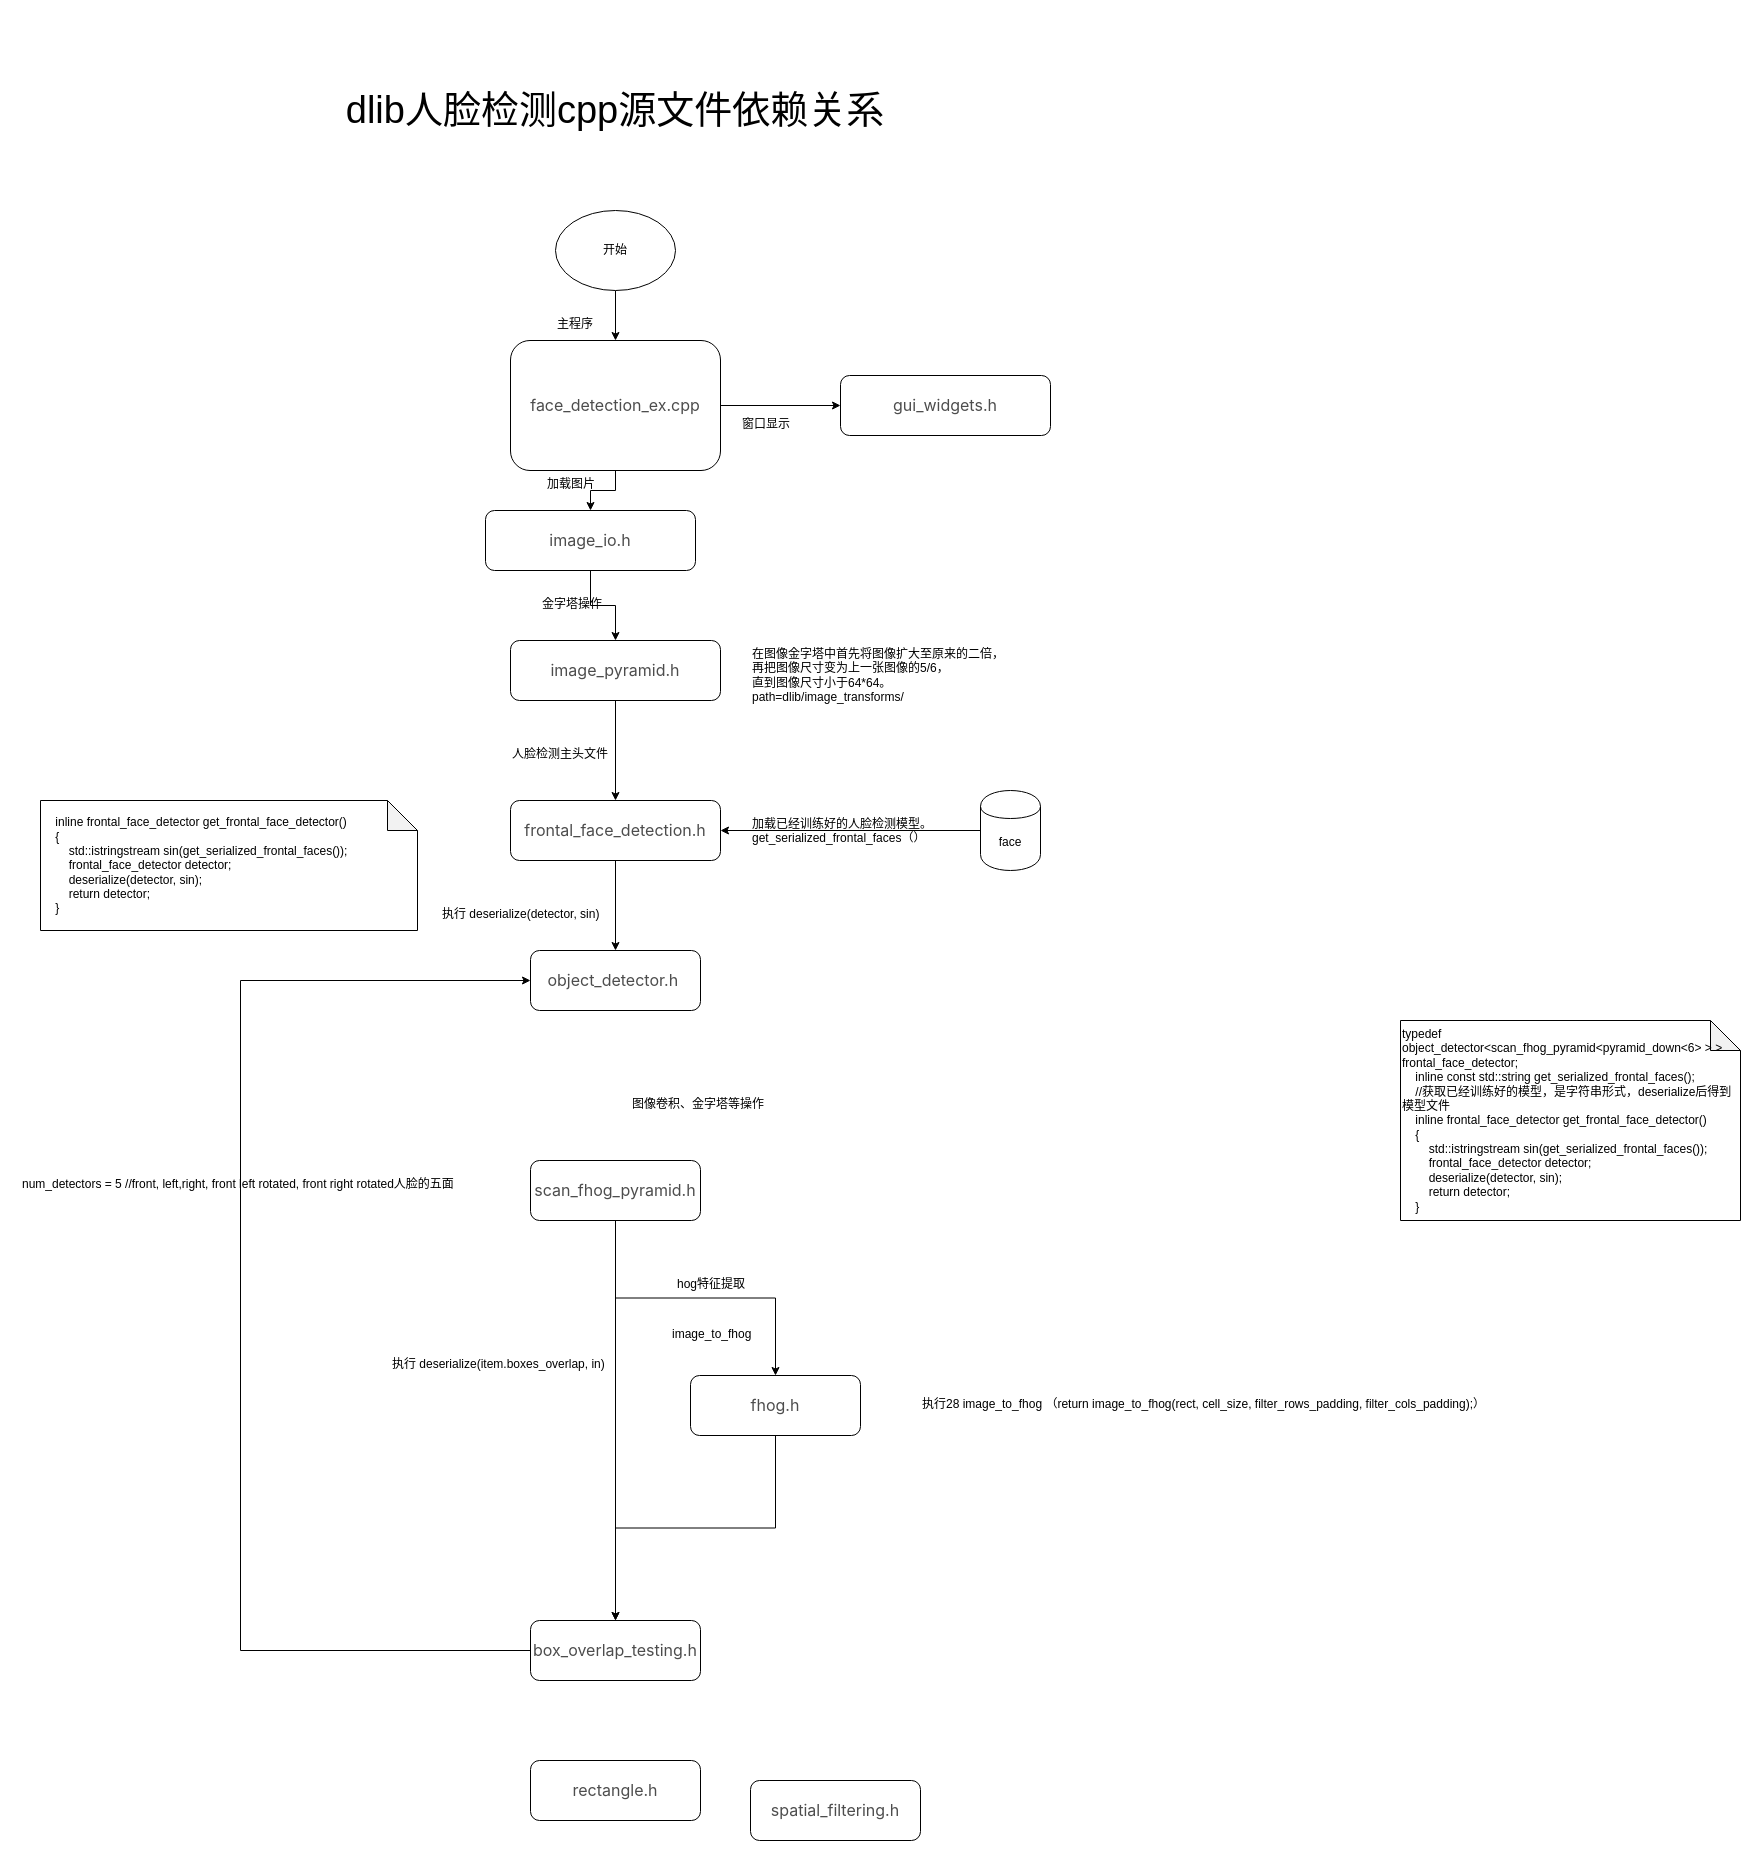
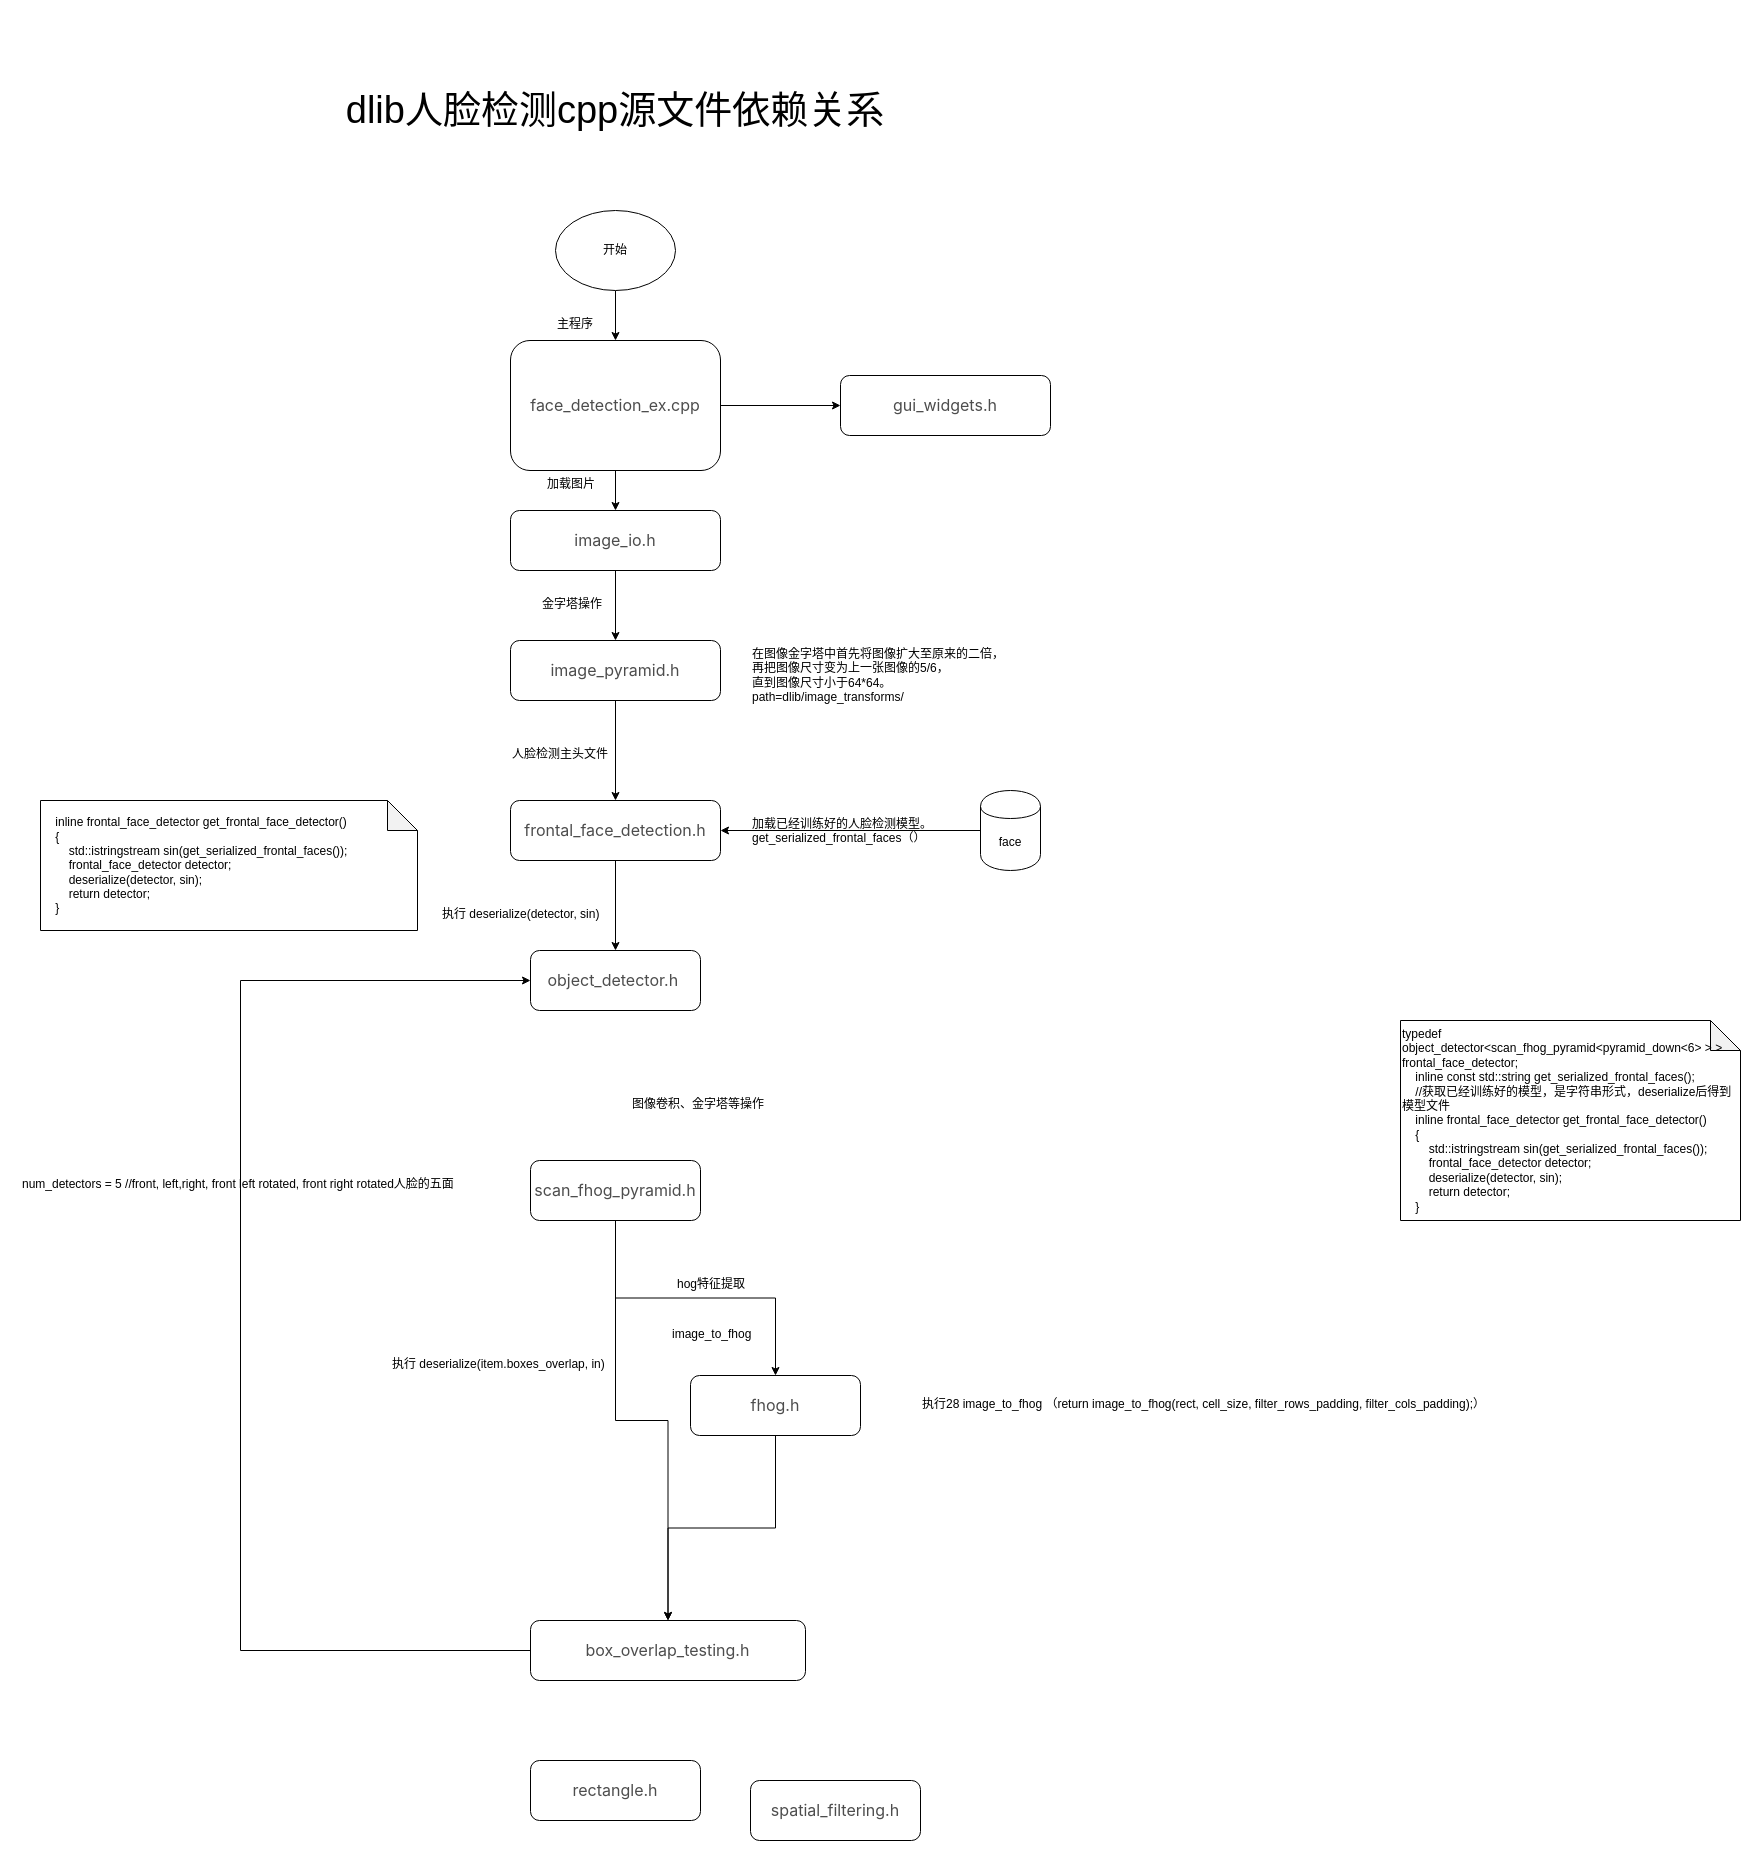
node "窗口显示": removed
node "image_io.h": moved (591, 541) -> (616, 541)
node "box_overlap_testing.h": size 170x60 -> 275x60
